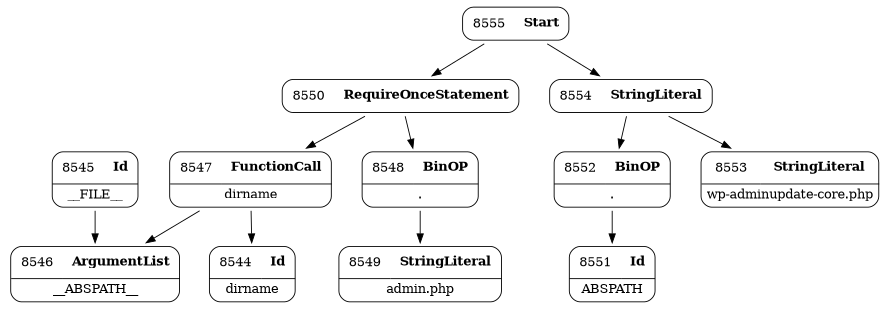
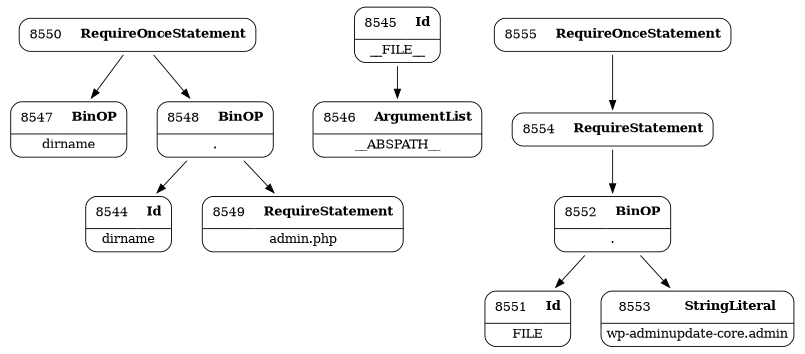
node "8555": text "Start" -> "RequireOnceStatement"
edge "8555" -> "8550": removed
node "8554": text "StringLiteral" -> "RequireStatement"
edge "8554" -> "8553": now "8552" -> "8553"
node "8547": text "FunctionCall" -> "BinOP"
node "8553": text "wp-adminupdate-core.php" -> "wp-adminupdate-core.admin"
edge "8547" -> "8544": now "8548" -> "8544"
edge "8547" -> "8546": removed
node "8549": text "StringLiteral" -> "RequireStatement"
node "8551": text "ABSPATH" -> "FILE"
